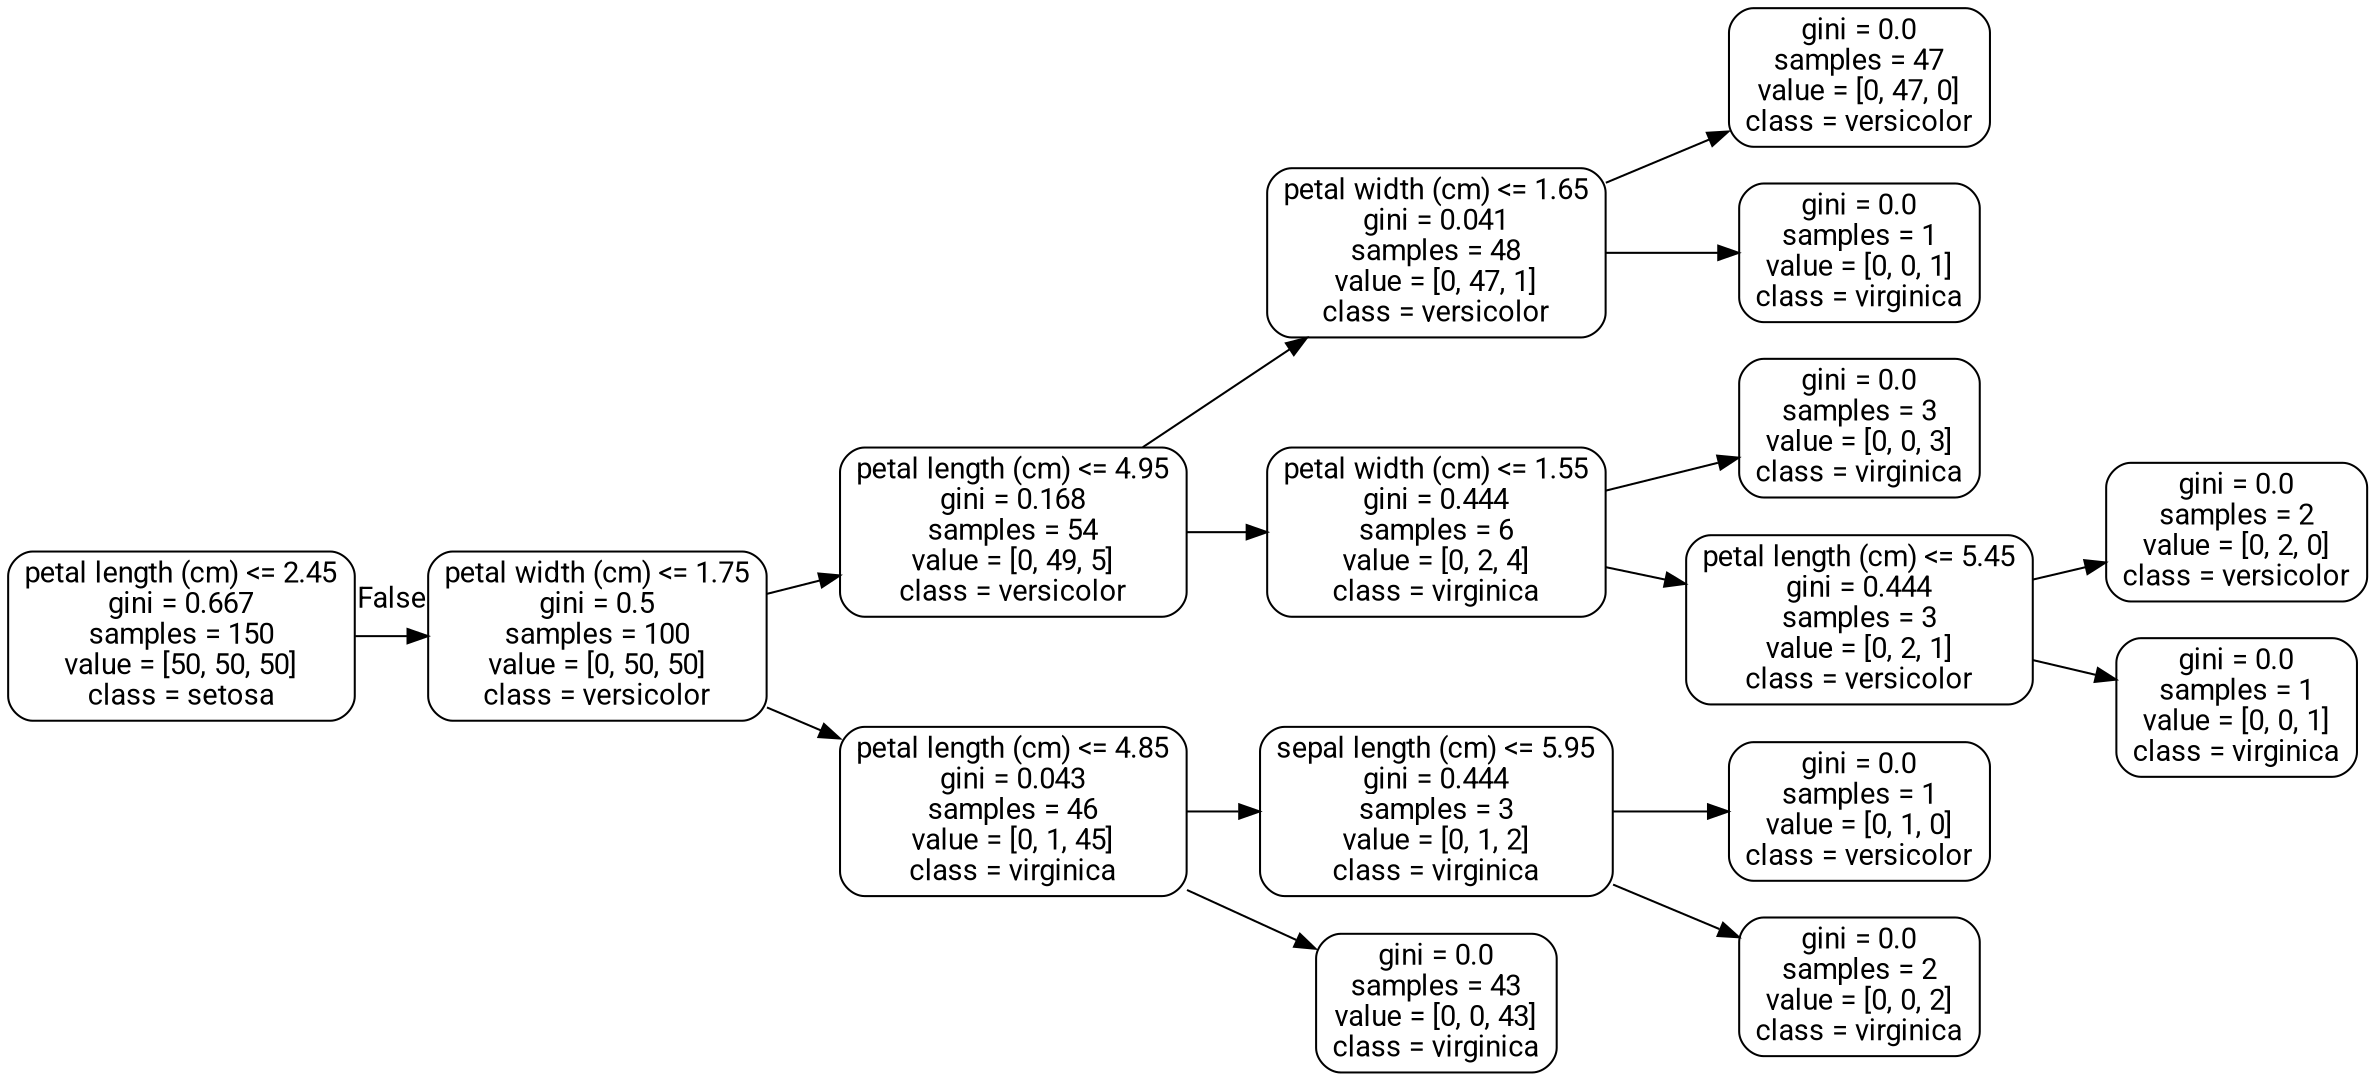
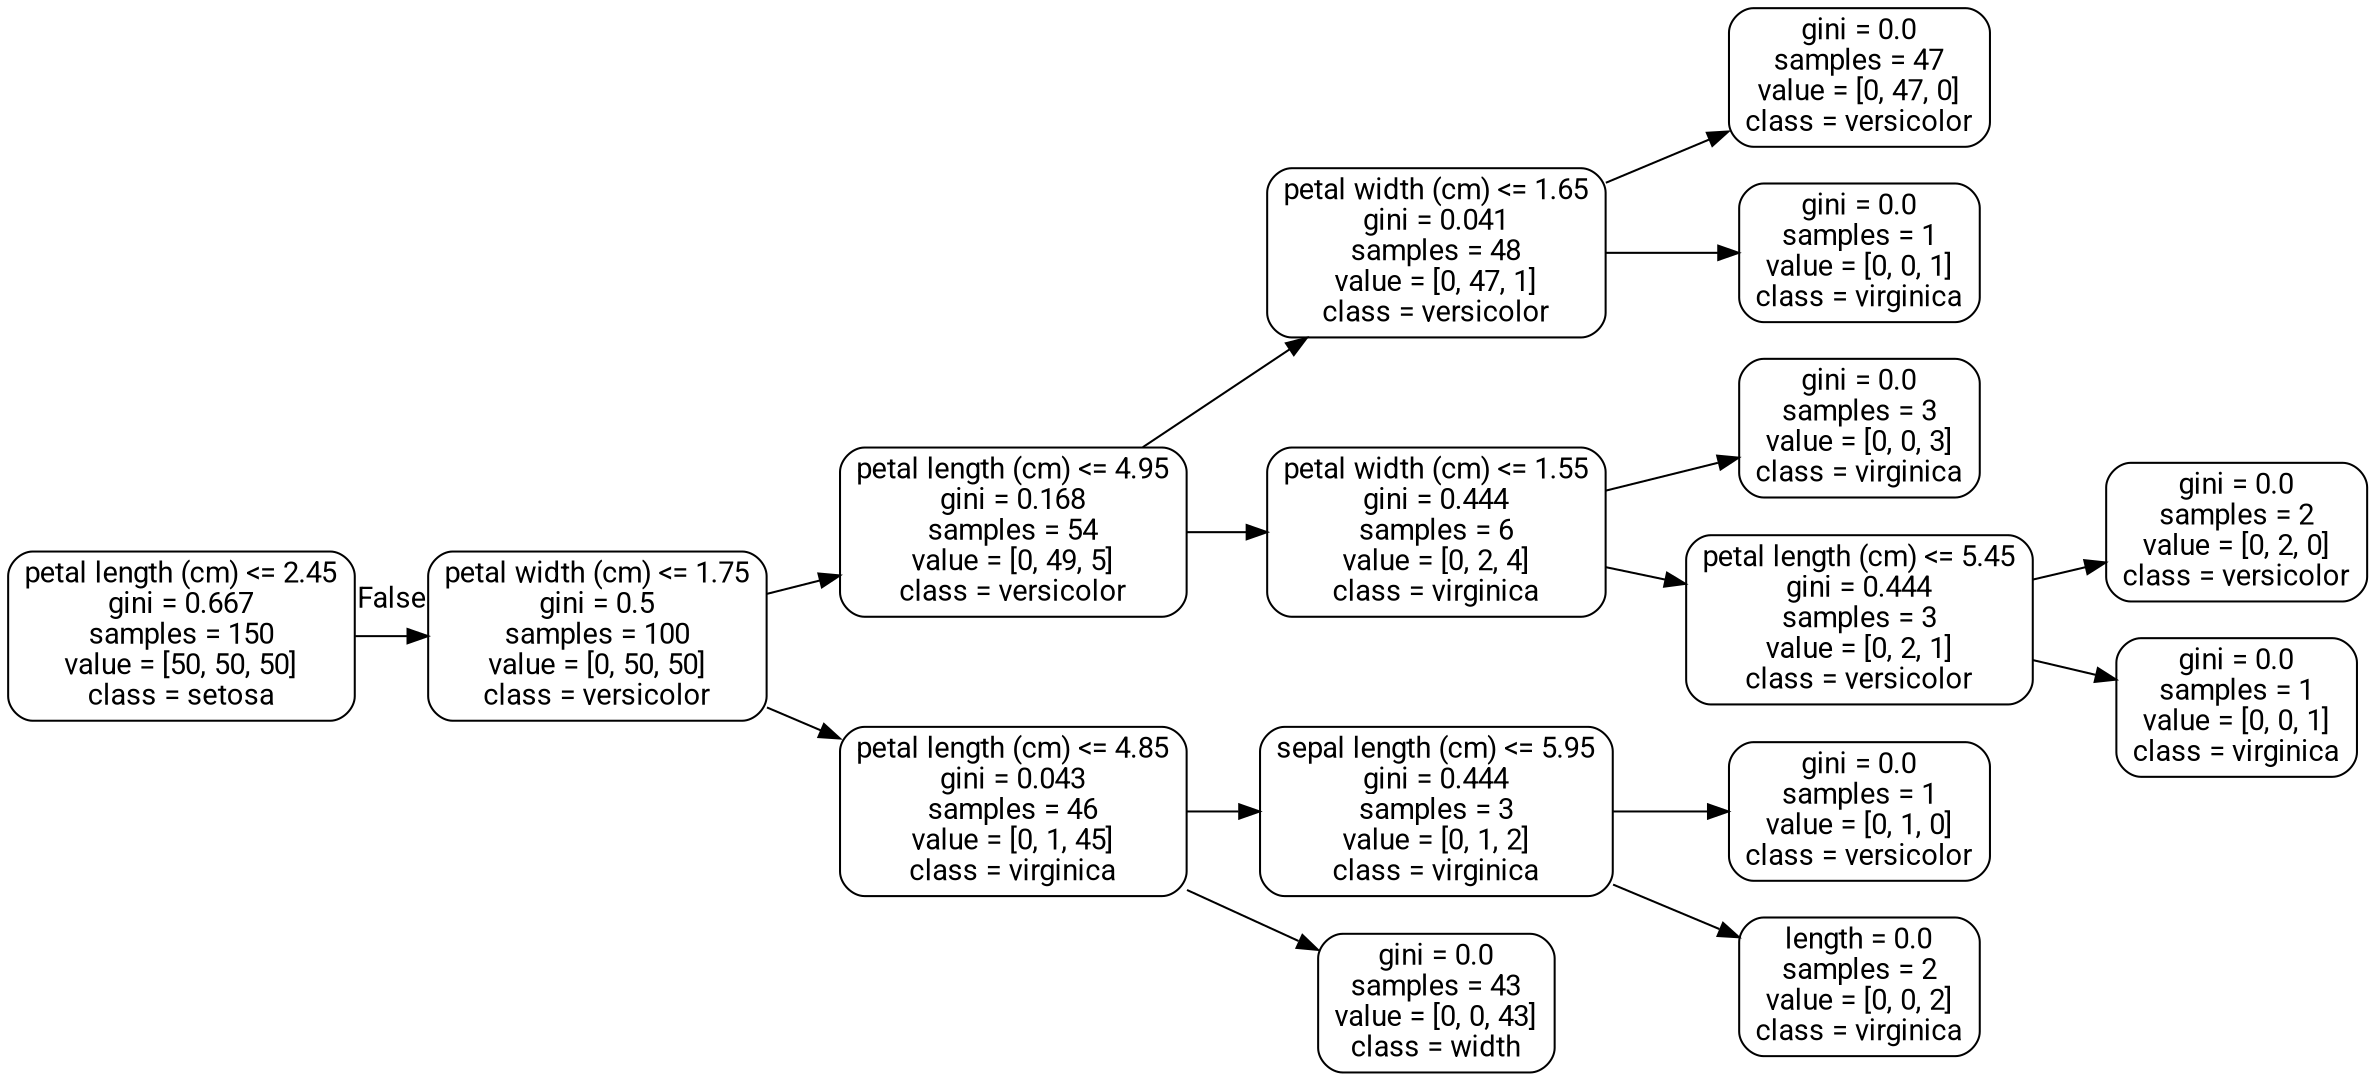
node "gini = 0.0 samples = 2 value = [0, 0, 2] class = virginica": label "gini = 0.0 samples = 2 value = [0, 0, 2] class = virginica" -> "length = 0.0 samples = 2 value = [0, 0, 2] class = virginica"
node "gini = 0.0 samples = 43 value = [0, 0, 43] class = virginica": label "gini = 0.0 samples = 43 value = [0, 0, 43] class = virginica" -> "gini = 0.0 samples = 43 value = [0, 0, 43] class = width"
